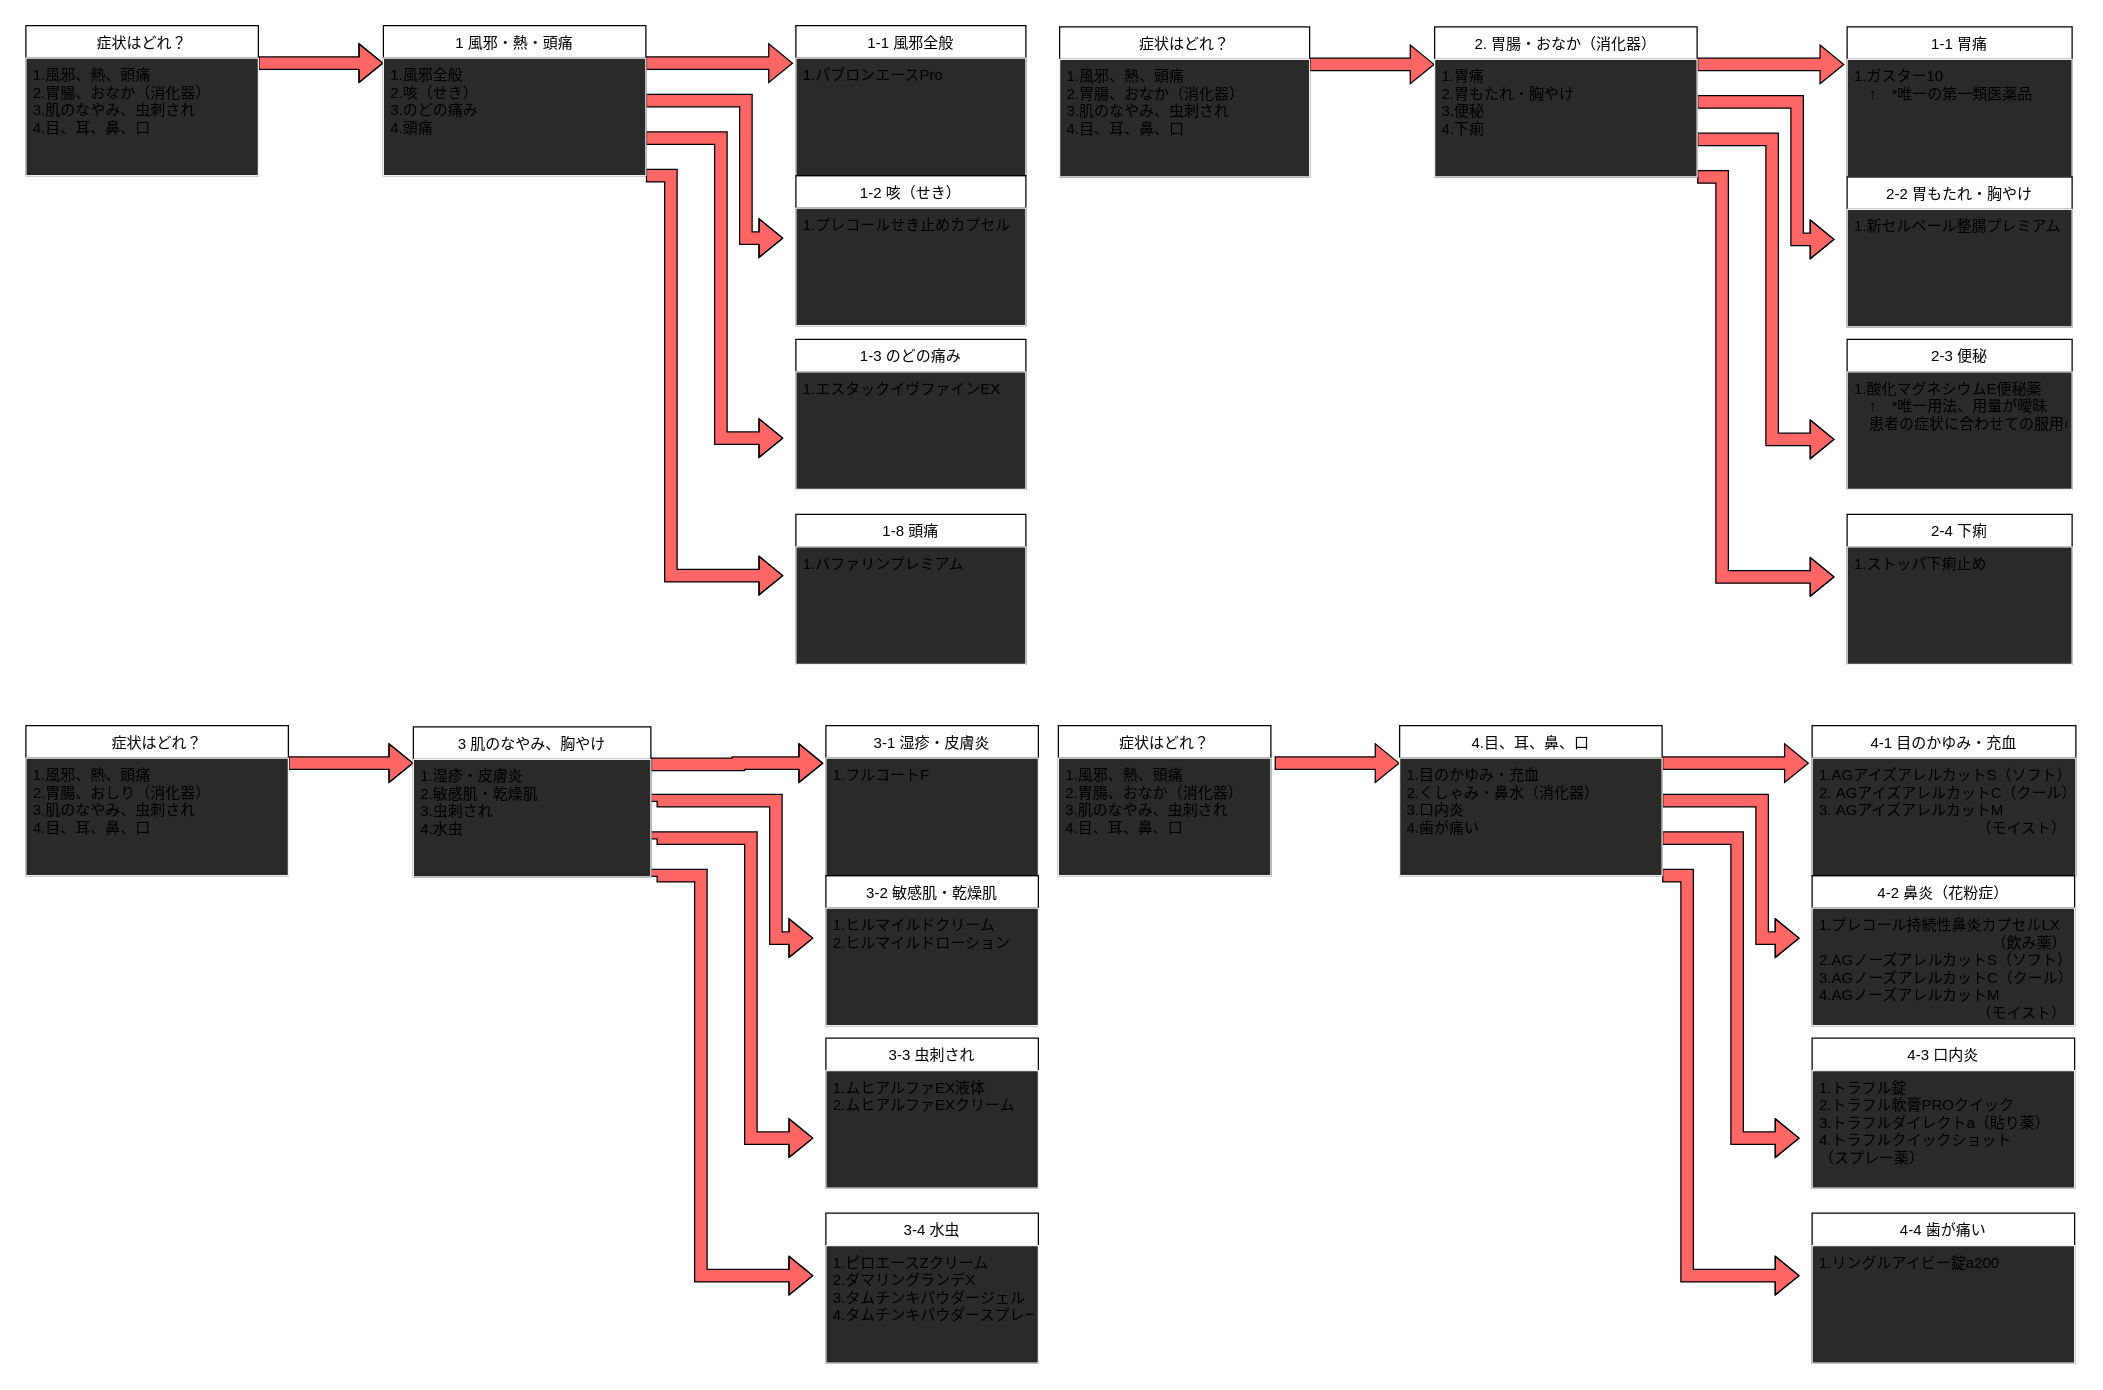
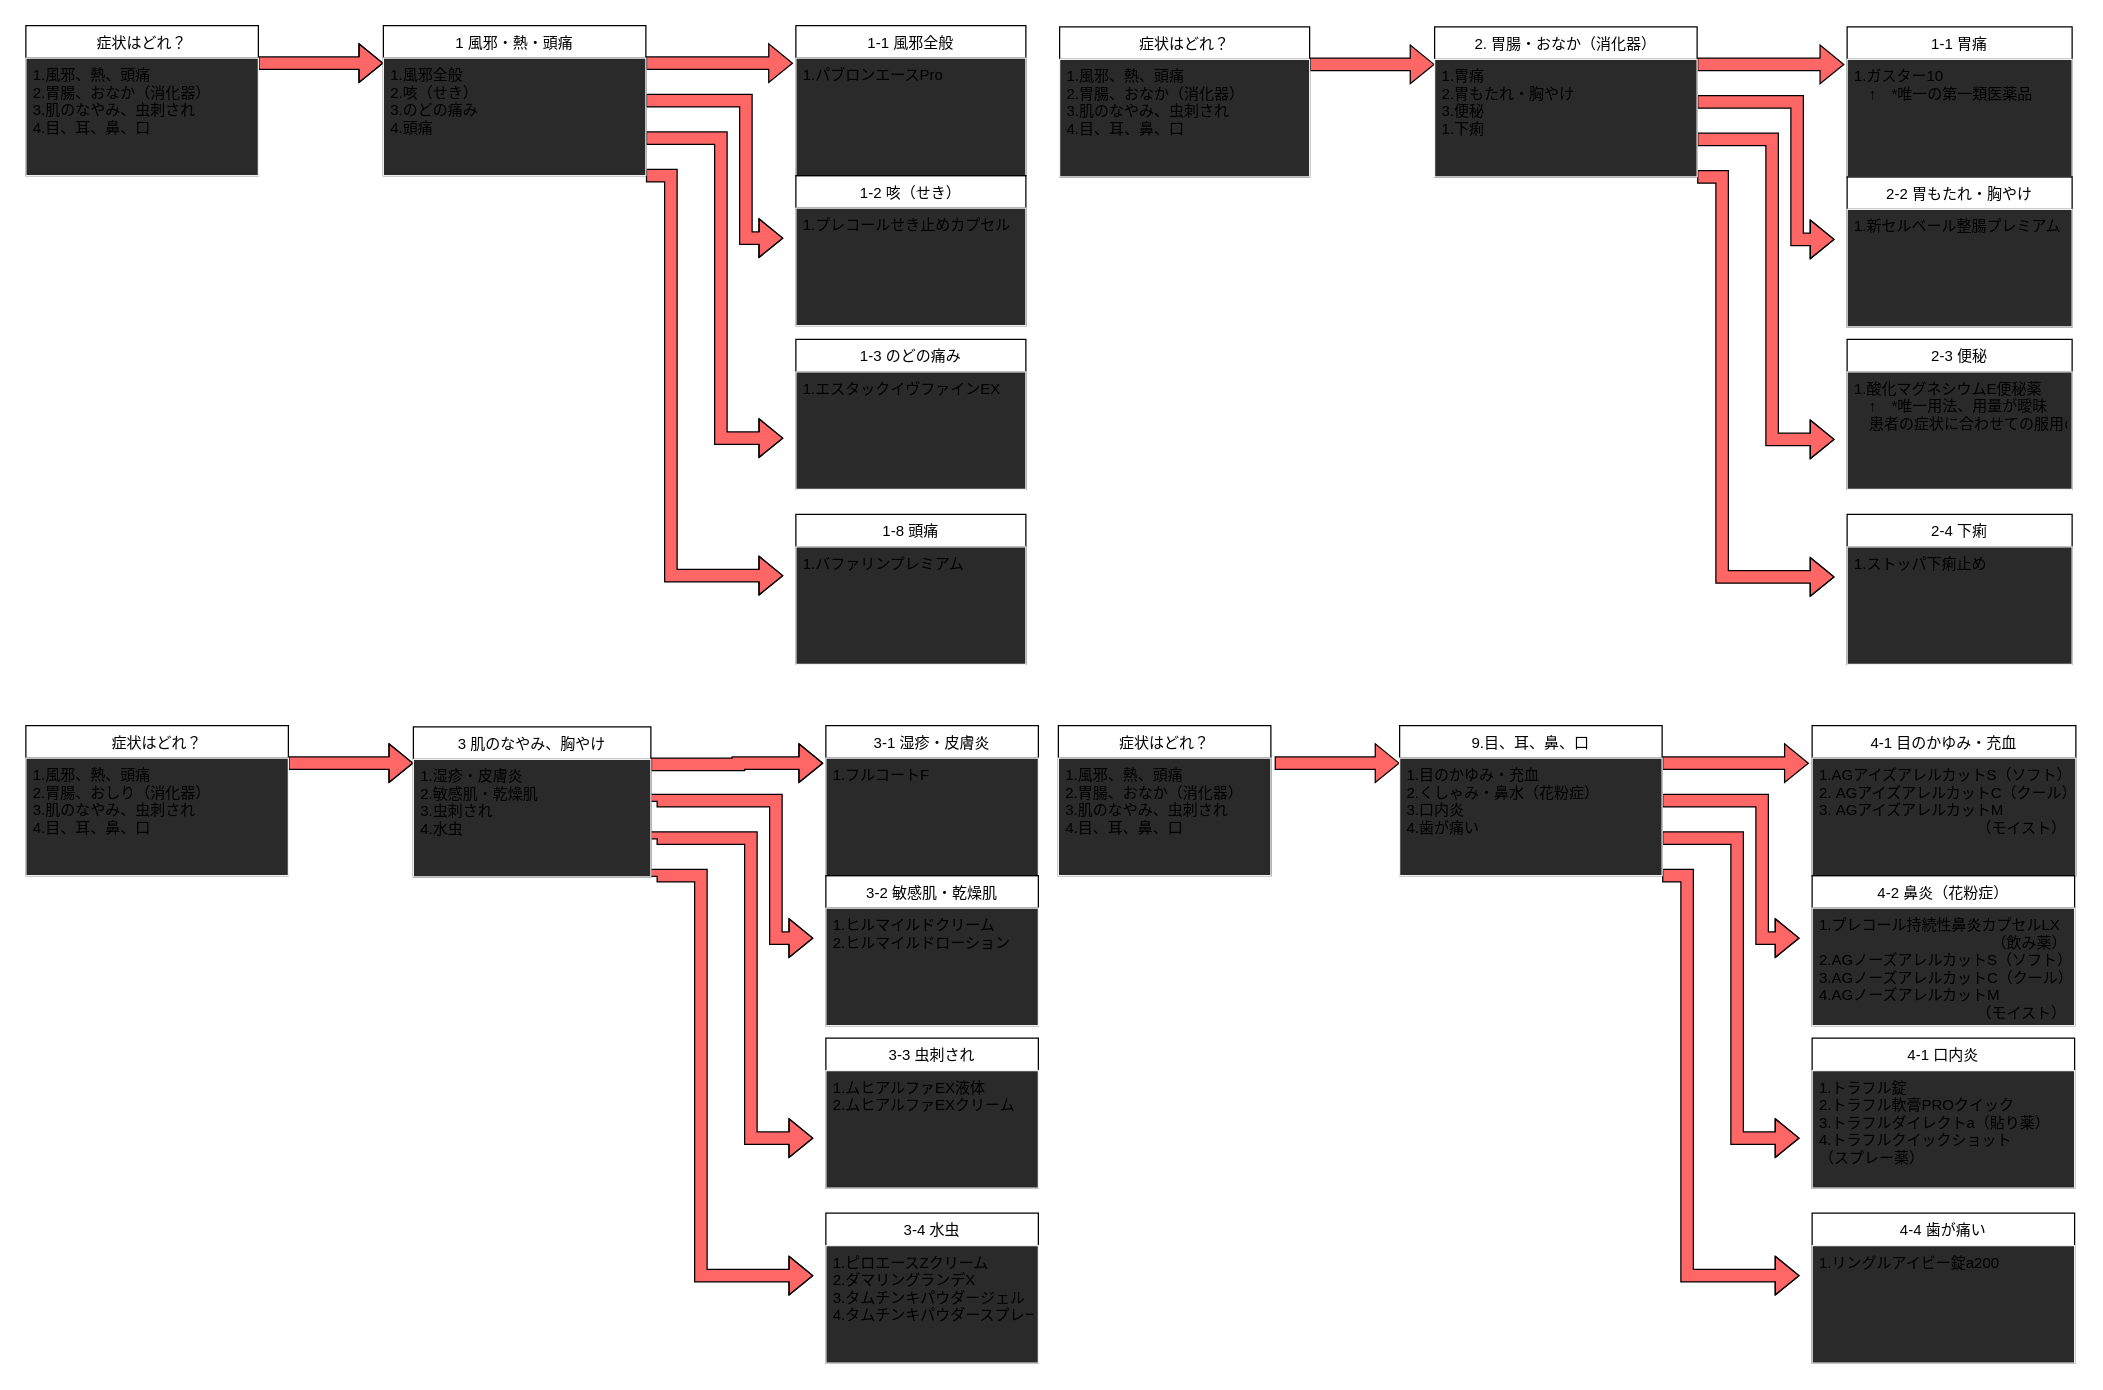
node "1.胃痛 2.胃もたれ・胸やけ 3.便秘 4.下痢": label "1.胃痛 2.胃もたれ・胸やけ 3.便秘 4.下痢" -> "1.胃痛 2.胃もたれ・胸やけ 3.便秘 1.下痢"
node "4.目、耳、鼻、口": label "4.目、耳、鼻、口" -> "9.目、耳、鼻、口"
node "1.目のかゆみ・充血 2.くしゃみ・鼻水（消化器） 3.口内炎 4.歯が痛い": label "1.目のかゆみ・充血 2.くしゃみ・鼻水（消化器） 3.口内炎 4.歯が痛い" -> "1.目のかゆみ・充血 2.くしゃみ・鼻水（花粉症） 3.口内炎 4.歯が痛い"
node "4-3 口内炎": label "4-3 口内炎" -> "4-1 口内炎"
